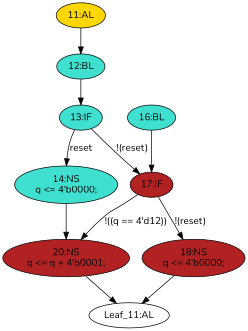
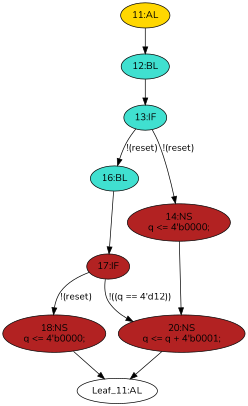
edge "13:IF" -> "14:NS q <= 4'b0000;": label "reset" -> "!(reset)"
edge "13:IF" -> "17:IF": now "13:IF" -> "16:BL"
node "14:NS q <= 4'b0000;": fillcolor turquoise -> firebrick
